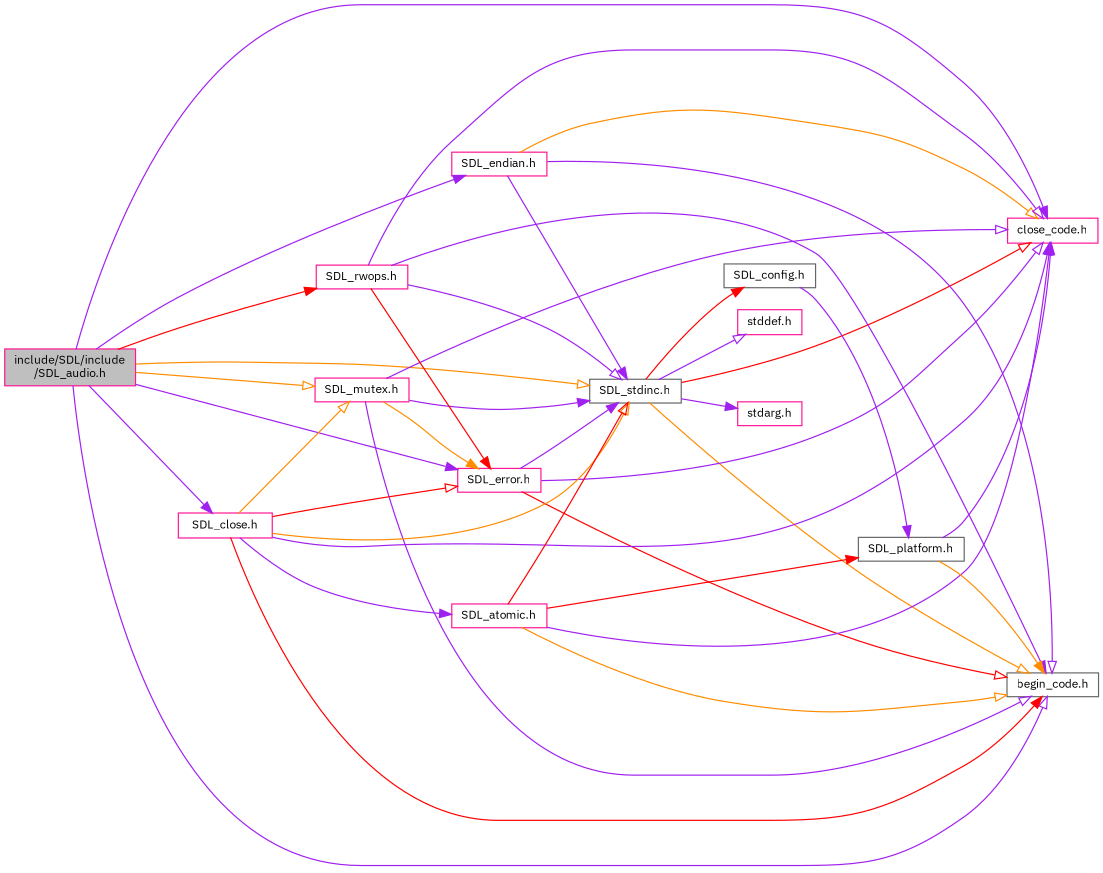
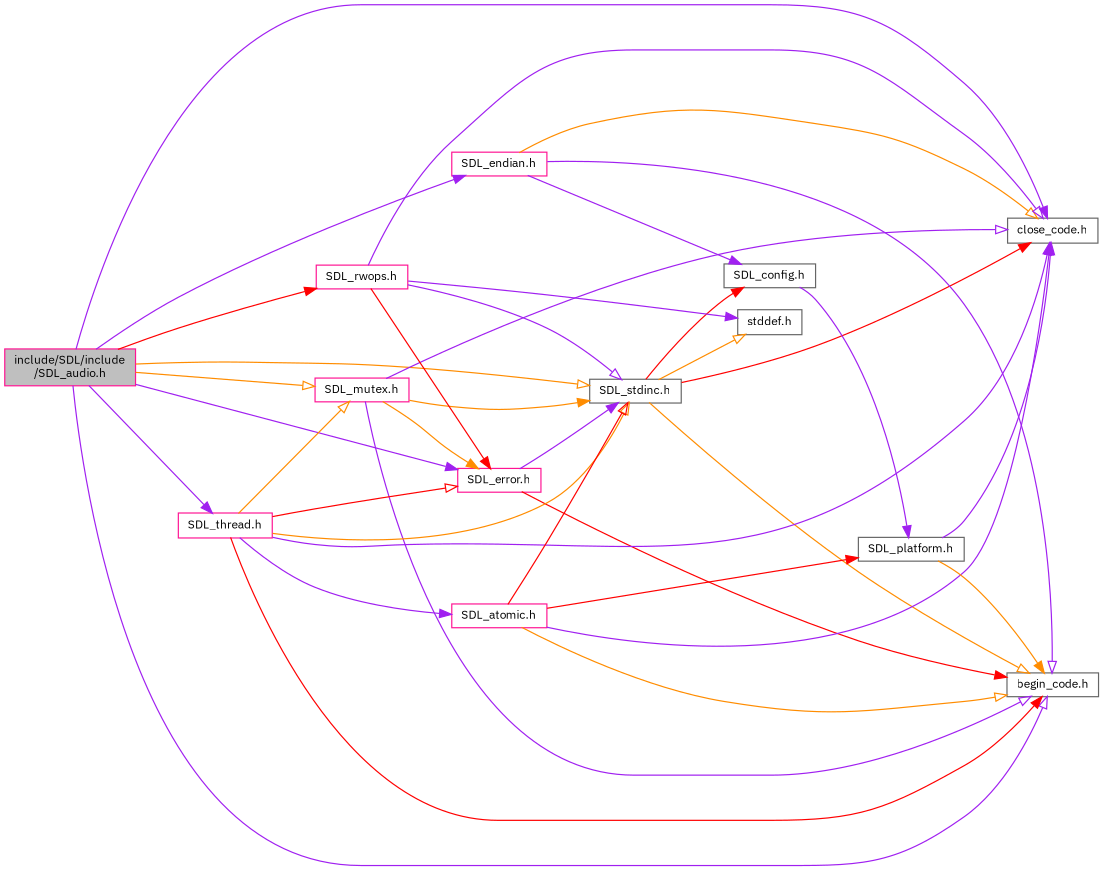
node "close_code.h": color deeppink -> gray40
edge "SDL_rwops.h" -> "begin_code.h": now "SDL_rwops.h" -> "stddef.h"
edge "SDL_endian.h" -> "SDL_stdinc.h": now "SDL_endian.h" -> "SDL_config.h"
node "stddef.h": color deeppink -> gray40
edge "SDL_stdinc.h" -> "close_code.h": arrowhead onormal -> normal
edge "SDL_stdinc.h" -> "stddef.h": color purple -> darkorange
edge "SDL_mutex.h" -> "SDL_stdinc.h": color purple -> darkorange
node "stdarg.h": removed
edge "SDL_error.h" -> "close_code.h": removed
node "SDL_close.h": label "SDL_close.h" -> "SDL_thread.h"
edge "SDL_error.h" -> "begin_code.h": arrowhead onormal -> normal
